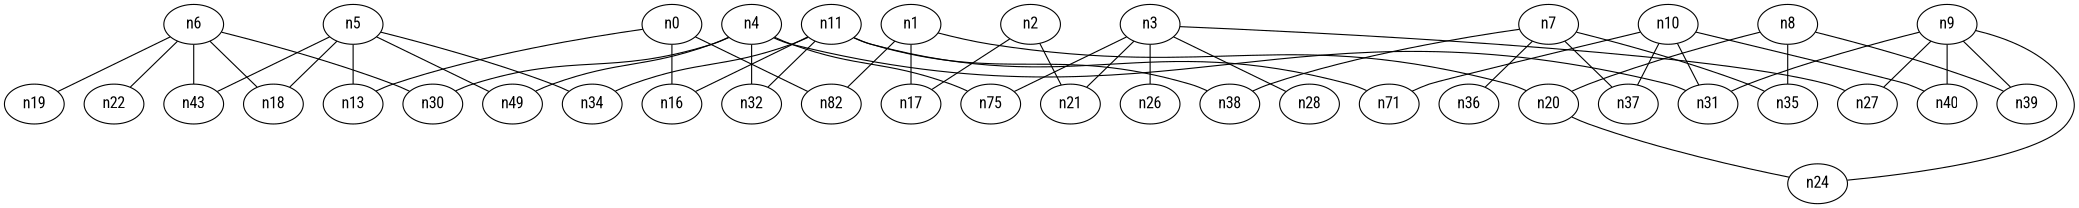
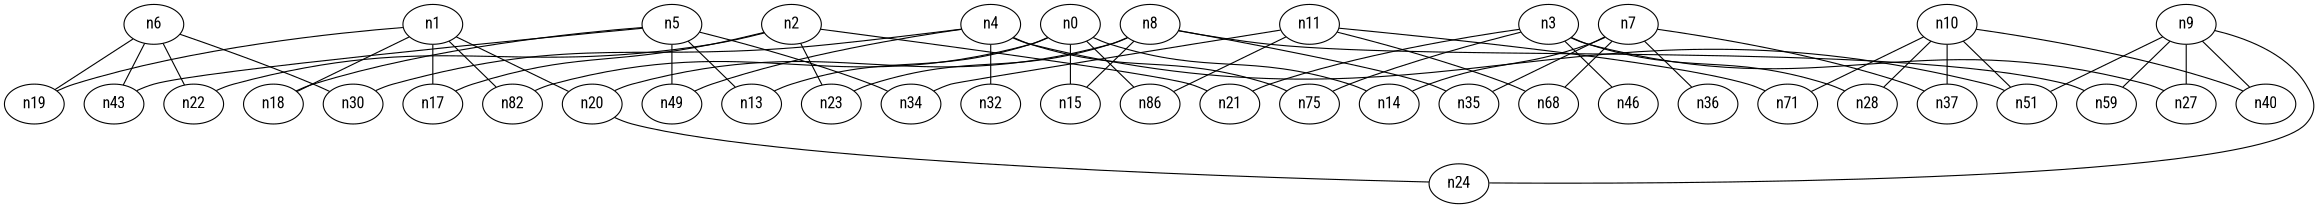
edge "n1" -- "n19": added
edge "n10" -- "n28": added
edge "n2" -- "n22": added
edge "n6" -- "n18": now "n1" -- "n18"
edge "n11" -- "n32": removed
node "n16": label "n16" -> "n86"
node "n23": added
node "n15": added
node "n26": label "n26" -> "n46"
node "n38": label "n38" -> "n68"
node "n14": added
node "n31": label "n31" -> "n51"
node "n39": label "n39" -> "n59"
